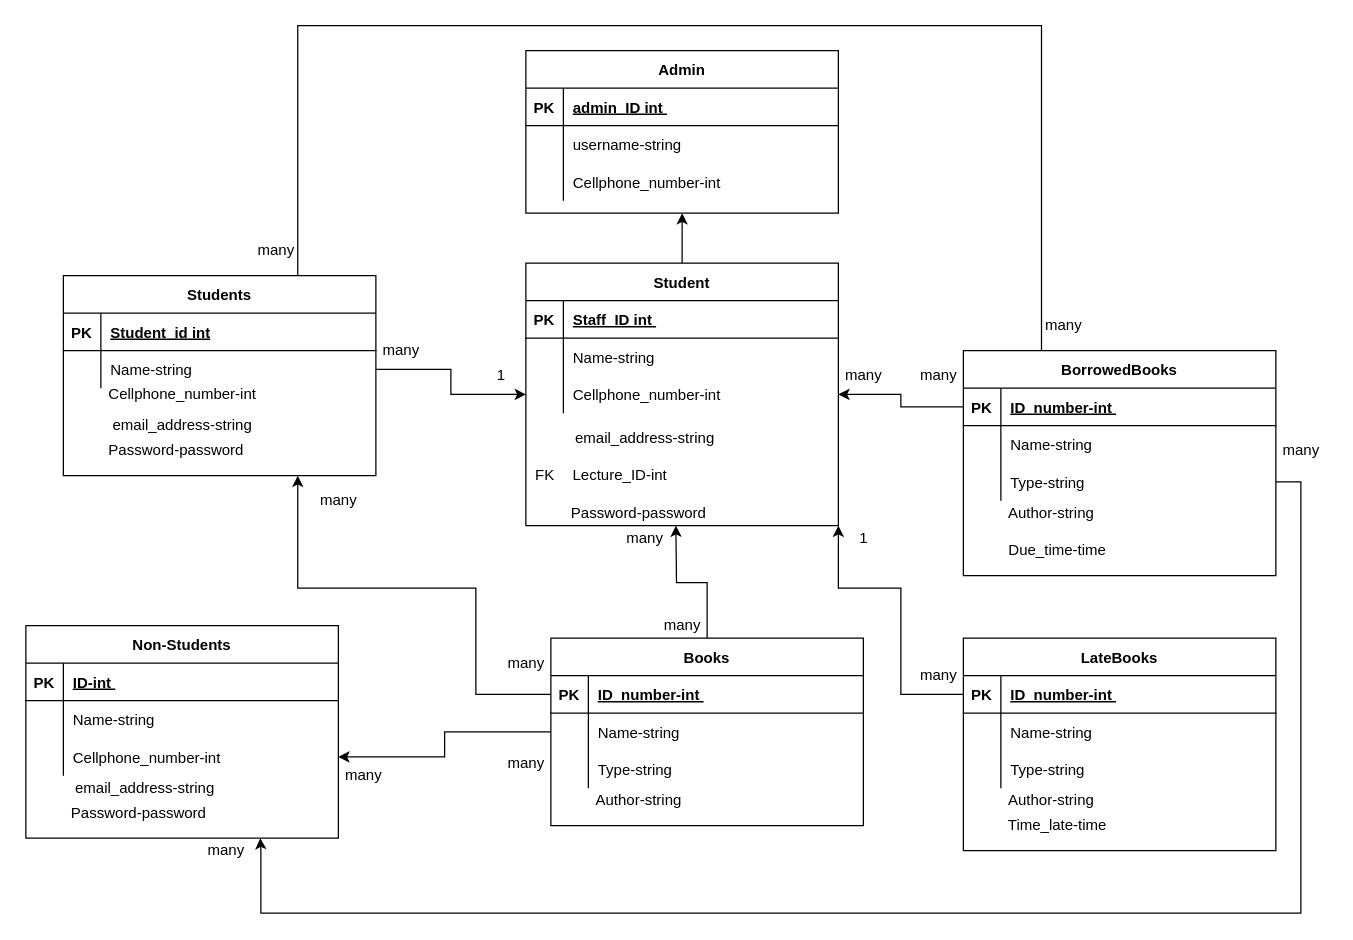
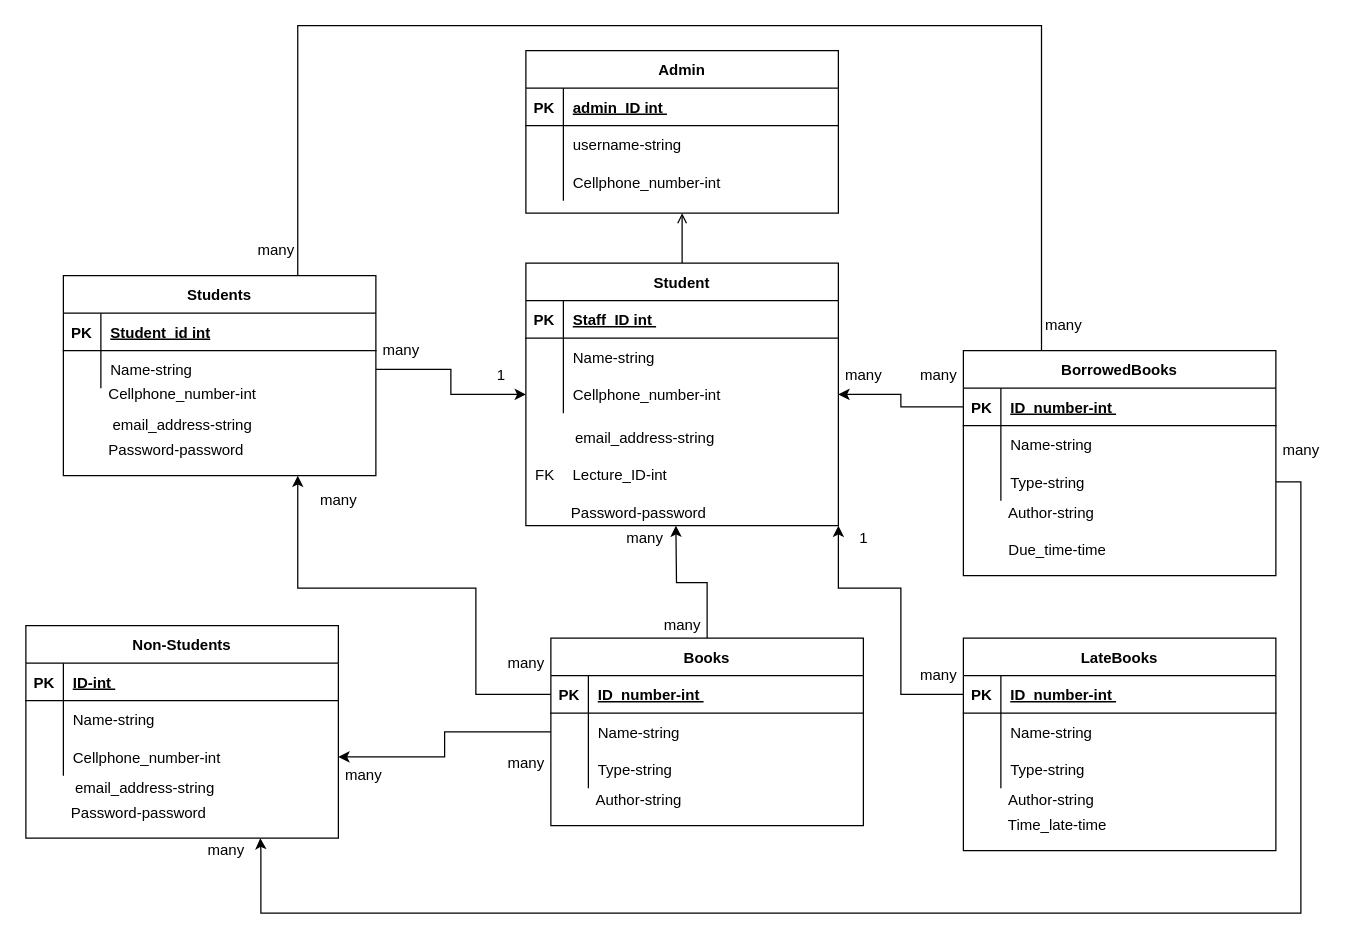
edge "Student" -> "Admin": arrowhead classic -> open
